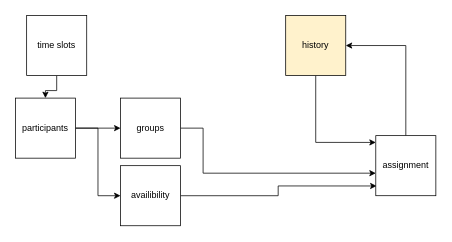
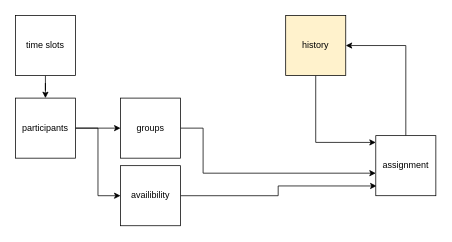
node "time slots": moved (57, 45) -> (45, 45)
